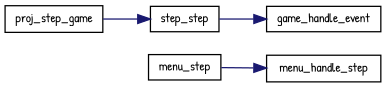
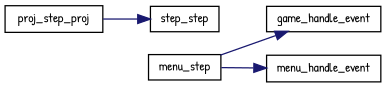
node "proj_step_game": label "proj_step_game" -> "proj_step_proj"
edge "step_step" -> "game_handle_event": now "menu_step" -> "game_handle_event"
node "menu_handle_step": label "menu_handle_step" -> "menu_handle_event"
